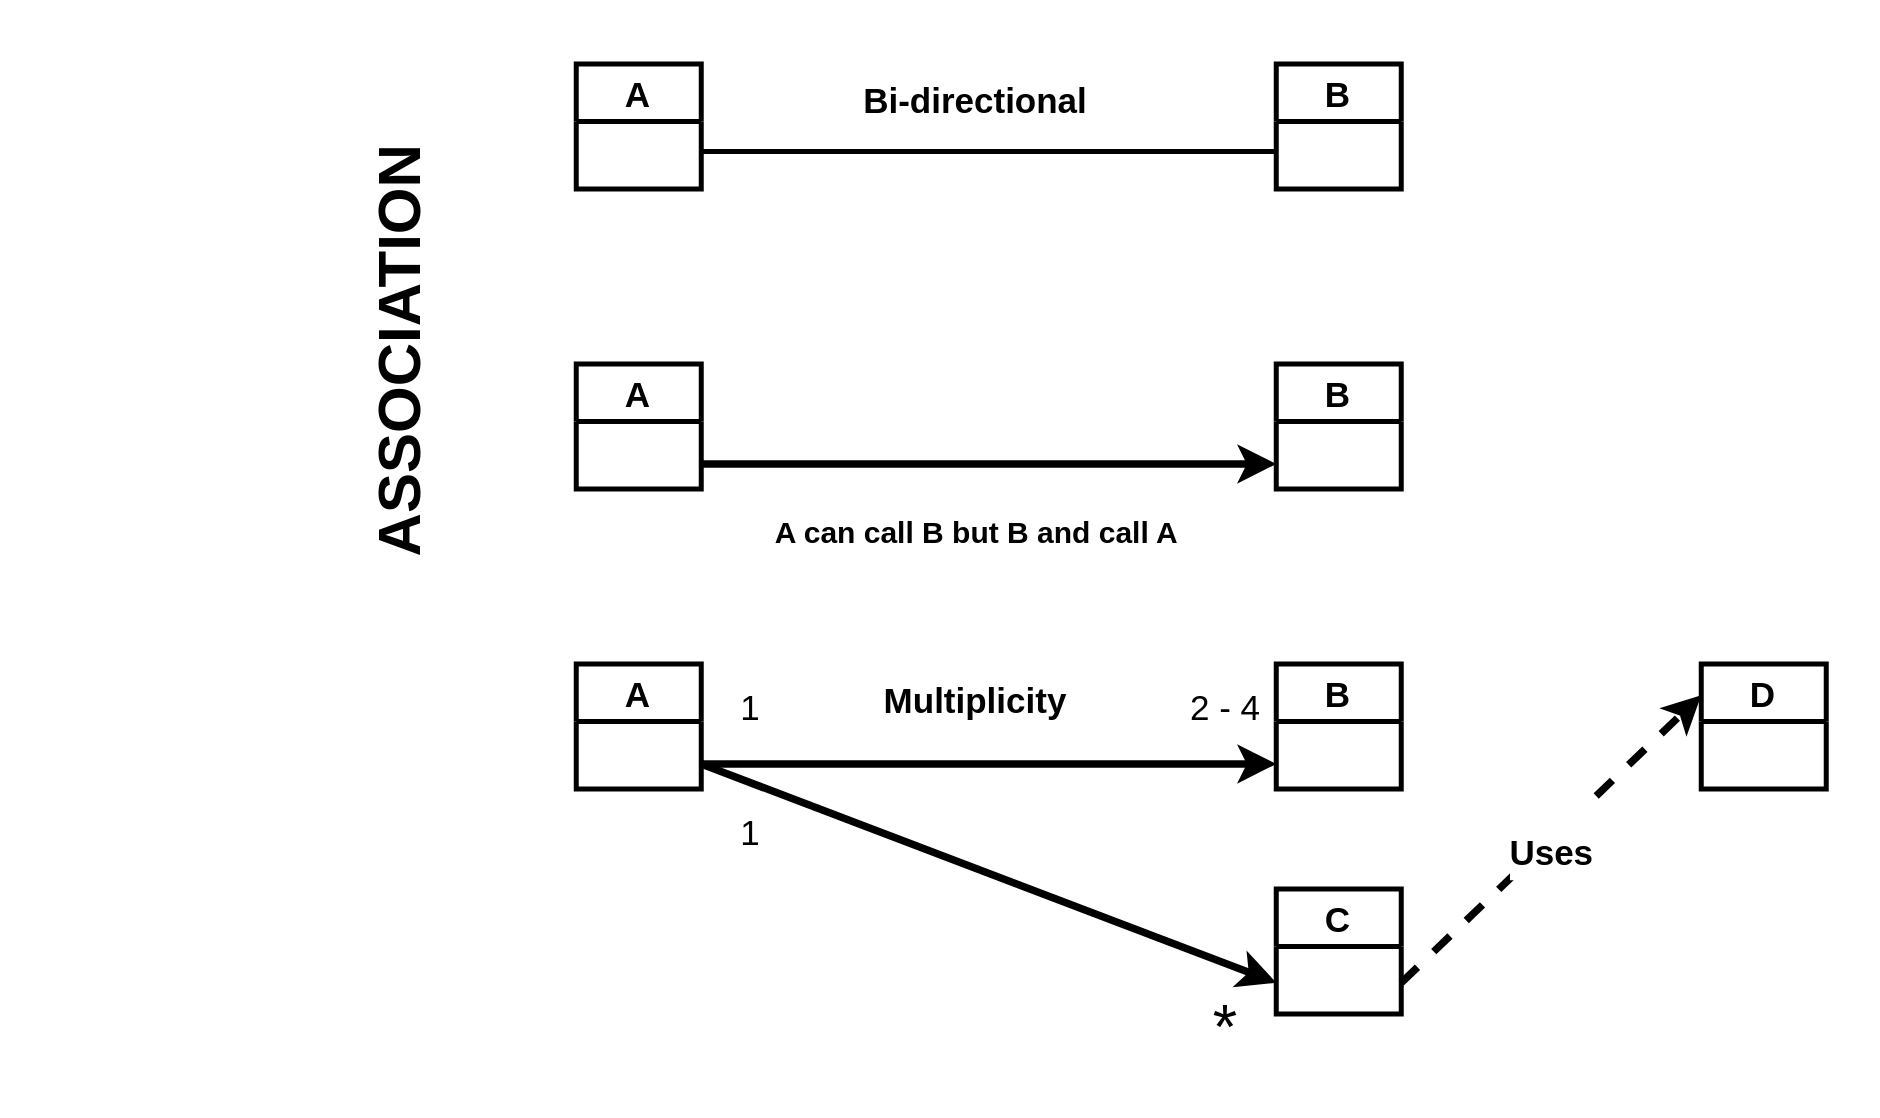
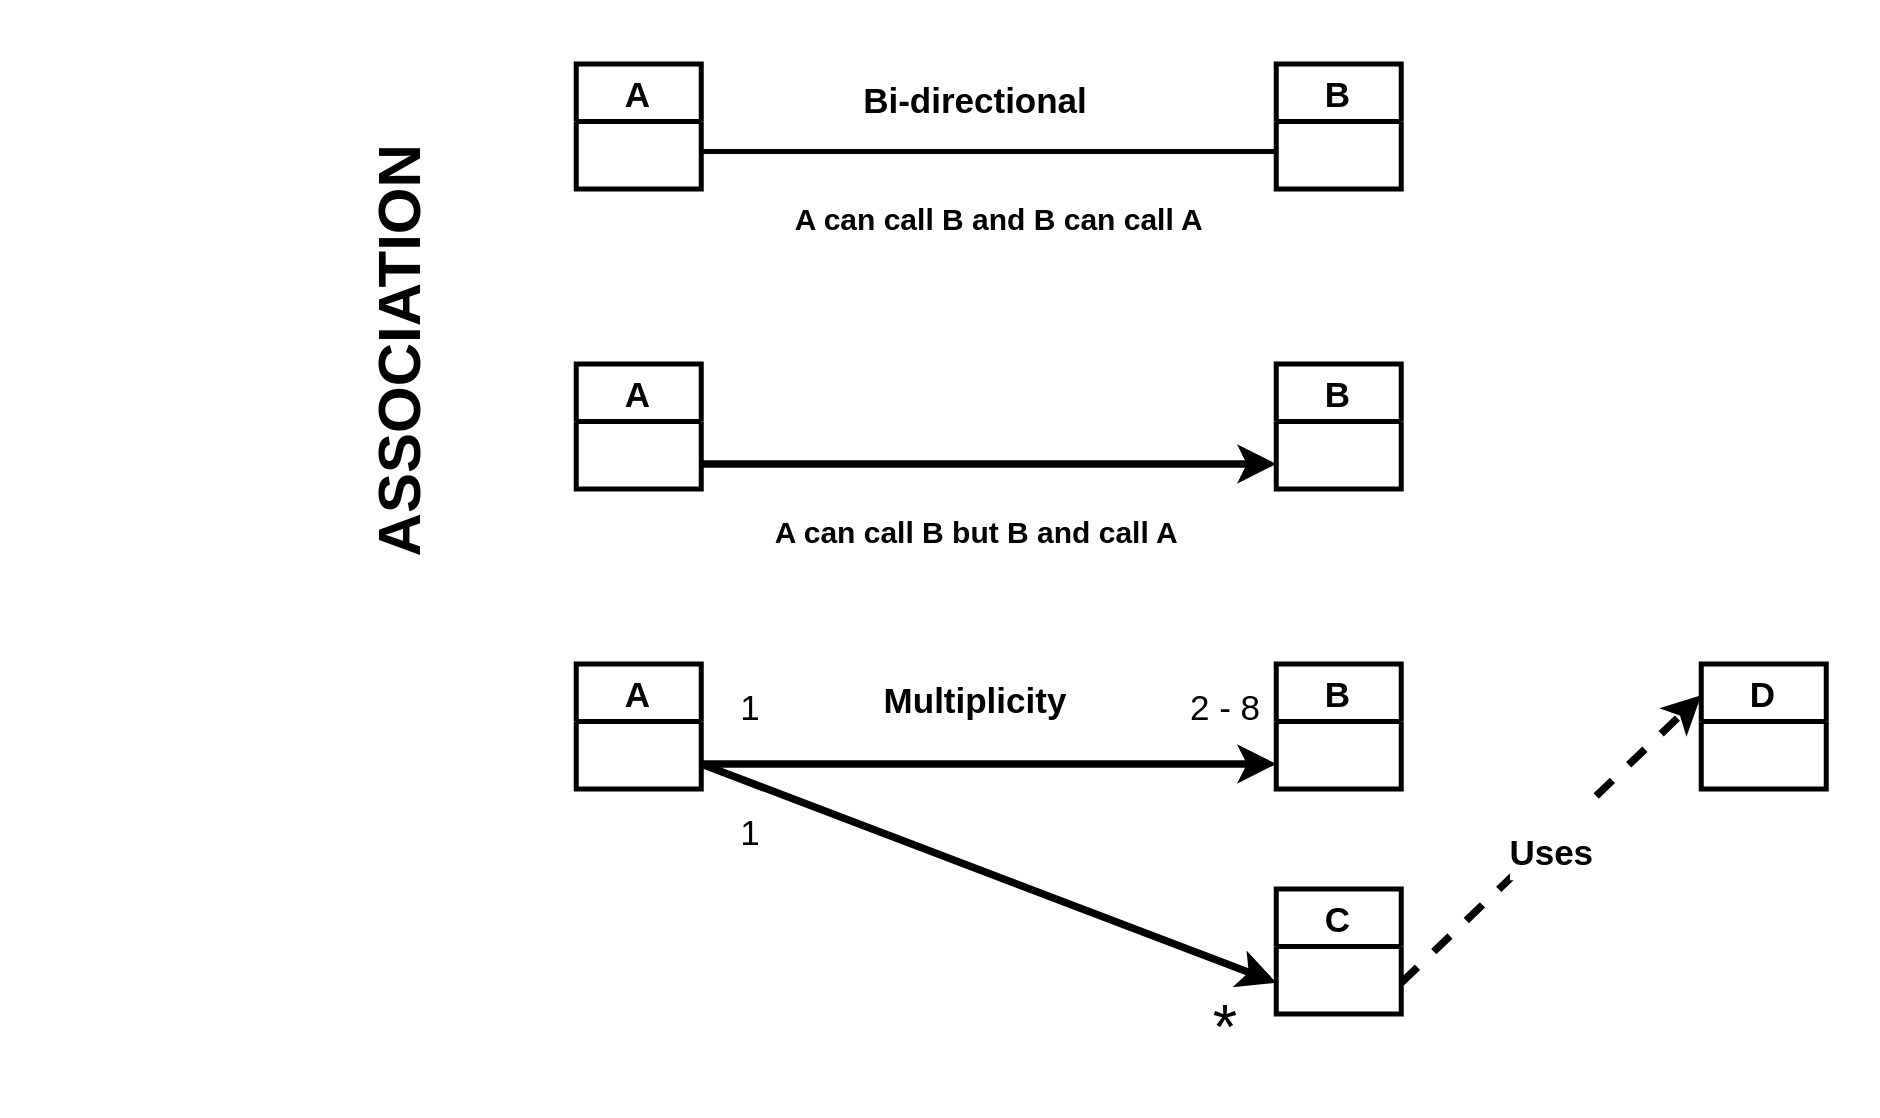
node "A can call B and B can call A": added
node "2 - 4": label "2 - 4" -> "2 - 8"
